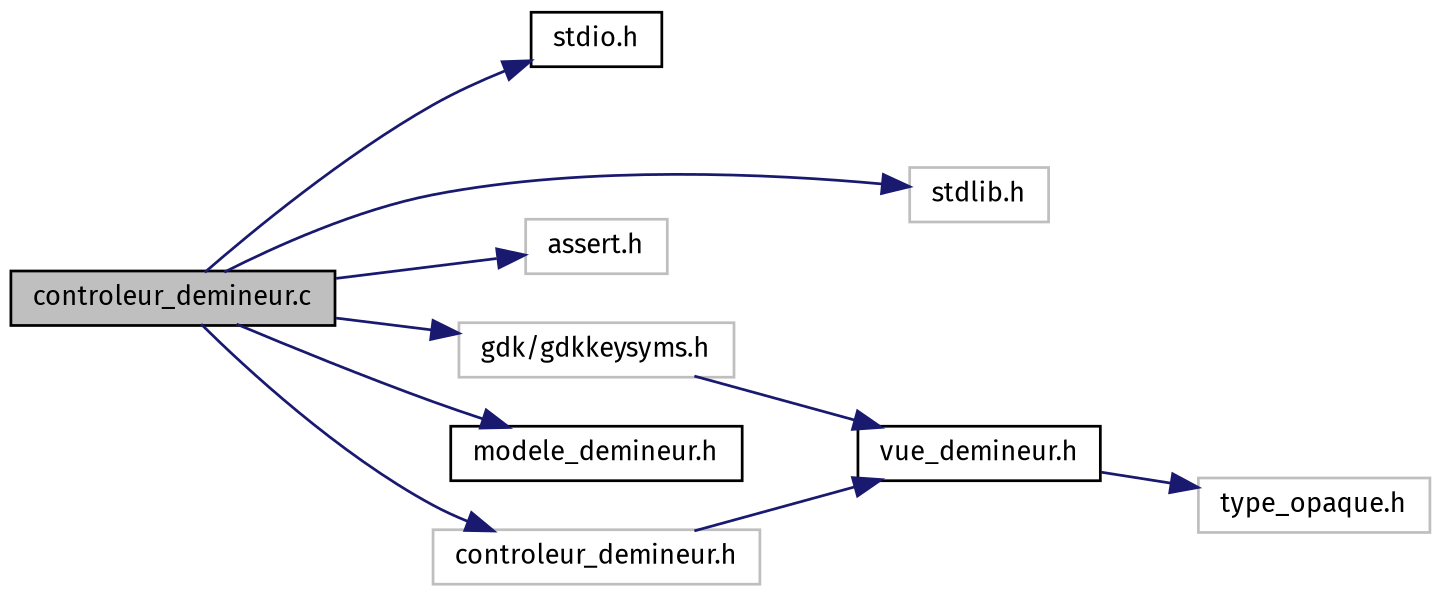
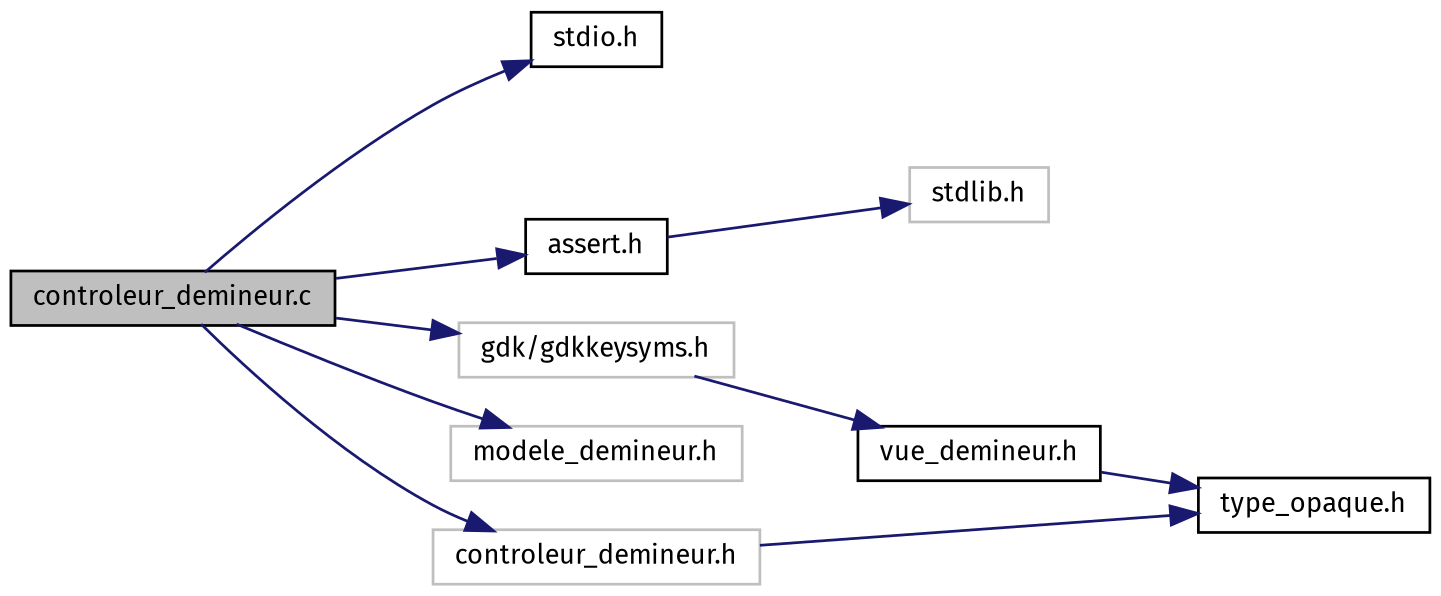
edge "controleur_demineur.c" -> "stdlib.h": now "assert.h" -> "stdlib.h"
node "assert.h": color grey75 -> black
node "modele_demineur.h": color black -> grey75
node "type_opaque.h": color grey75 -> black
edge "controleur_demineur.h" -> "vue_demineur.h": now "controleur_demineur.h" -> "type_opaque.h"
